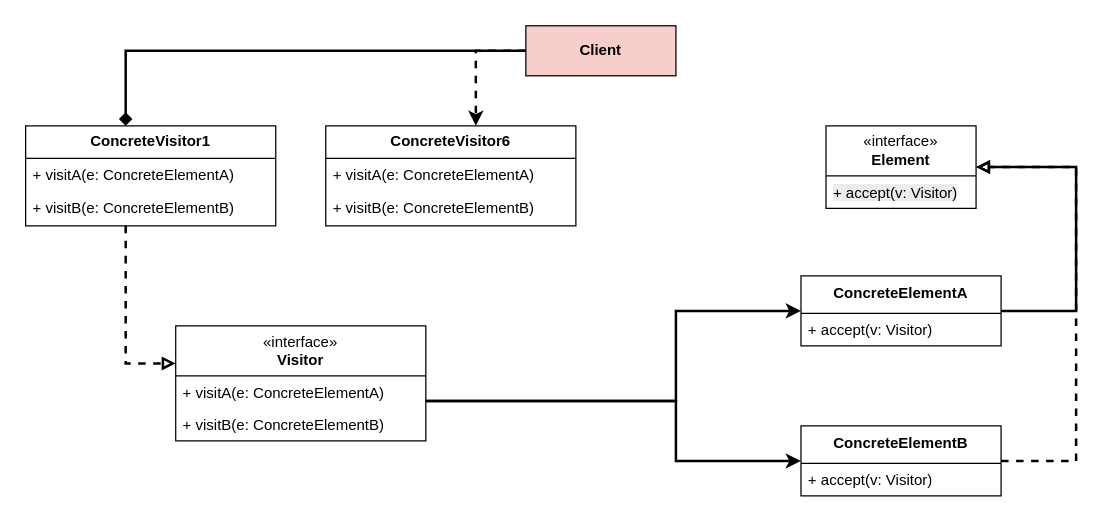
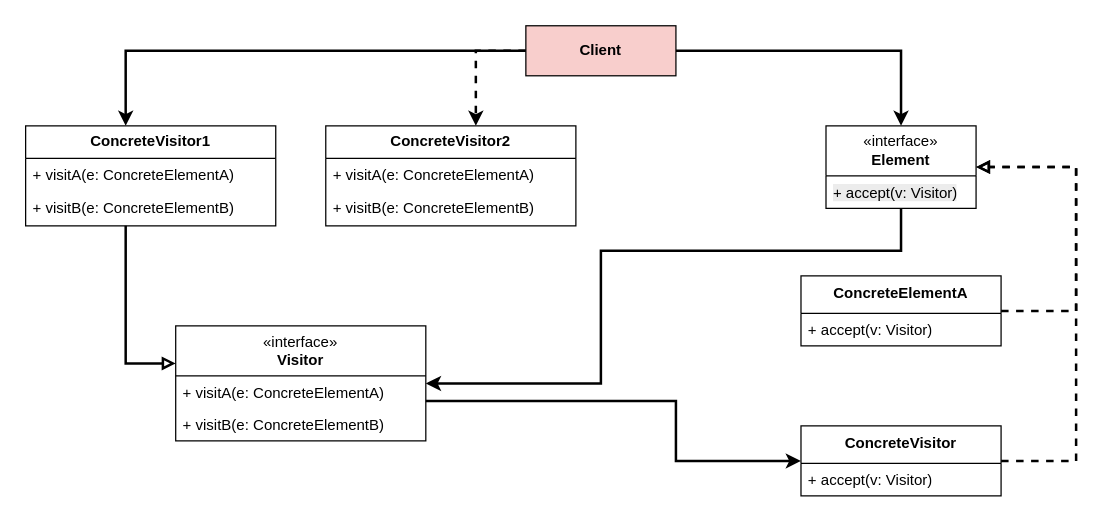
edge "Client" -> "«interface» Element": added
edge "Client" -> "ConcreteVisitor1": arrowhead diamond -> classic
node "ConcreteVisitor6": label "ConcreteVisitor6" -> "ConcreteVisitor2"
edge "«interface» Element" -> "«interface» Visitor": added
edge "«interface» Visitor" -> "ConcreteElementA": removed
edge "ConcreteElementA" -> "«interface» Element": style solid -> dashed
edge "ConcreteVisitor1" -> "«interface» Visitor": style dashed -> solid
node "ConcreteElementB": label "ConcreteElementB" -> "ConcreteVisitor"
